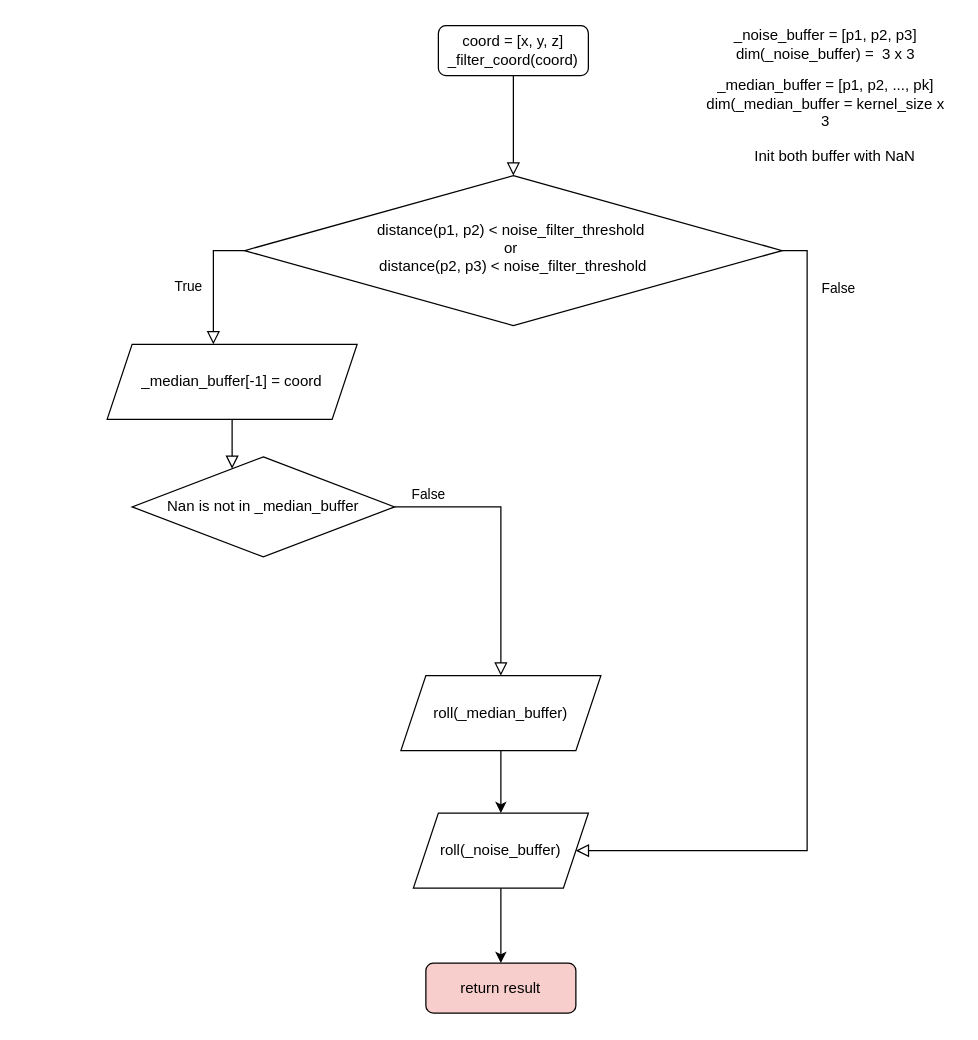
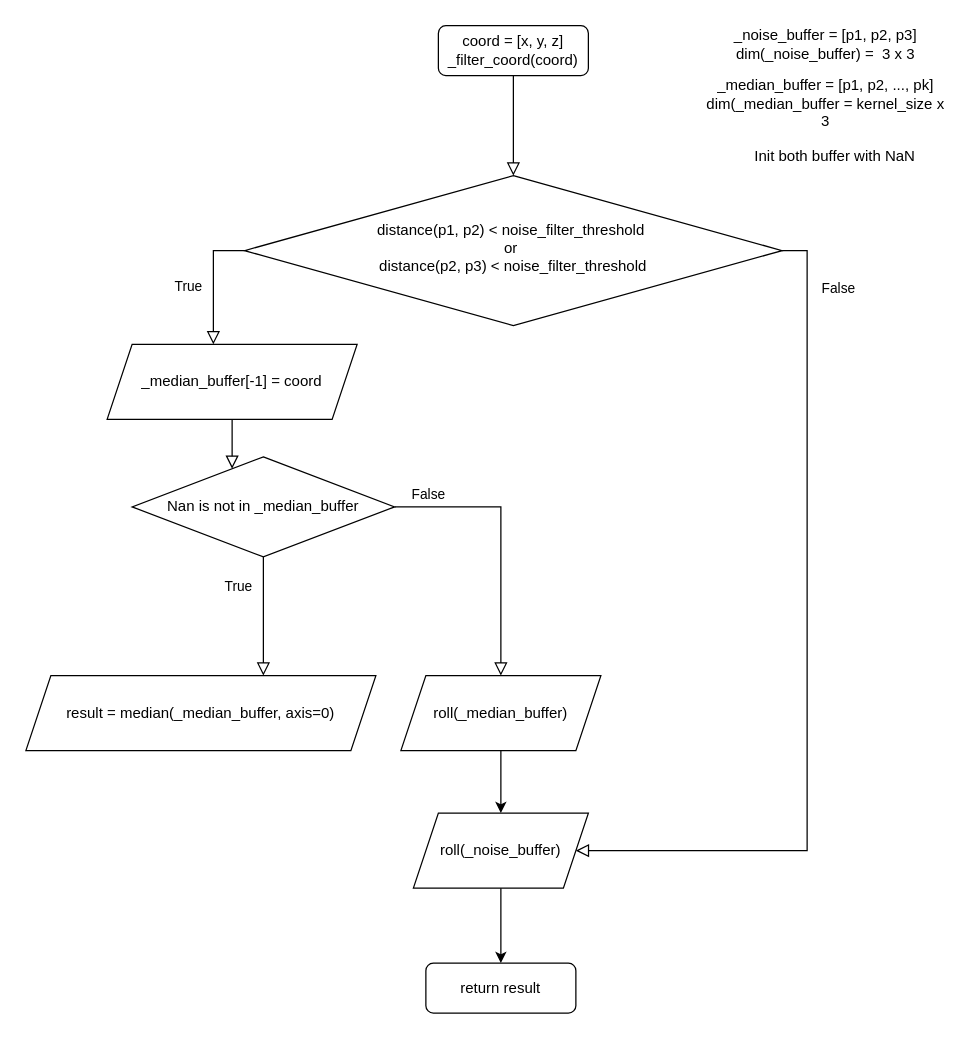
edge "Nan is not in _median_buffer" -> "result = median(_median_buffer, axis=0)": added, label "True"
node "result = median(_median_buffer, axis=0)": added
node "return result": fillcolor #f8cecc -> #ffffff
